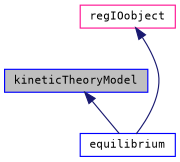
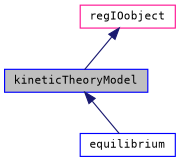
edge "equilibrium" -> "regIOobject": now "kineticTheoryModel" -> "regIOobject"
